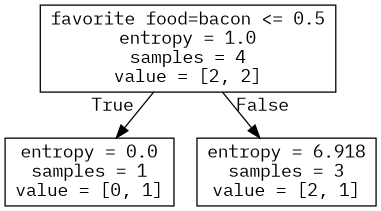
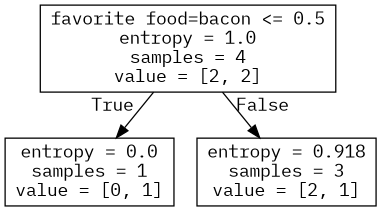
node "entropy = 6.918 samples = 3 value = [2, 1]": label "entropy = 6.918 samples = 3 value = [2, 1]" -> "entropy = 0.918 samples = 3 value = [2, 1]"
